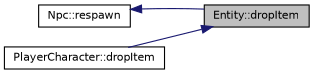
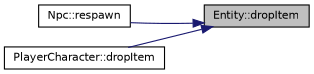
edge "Entity::dropItem" -> "Npc::respawn": reversed
